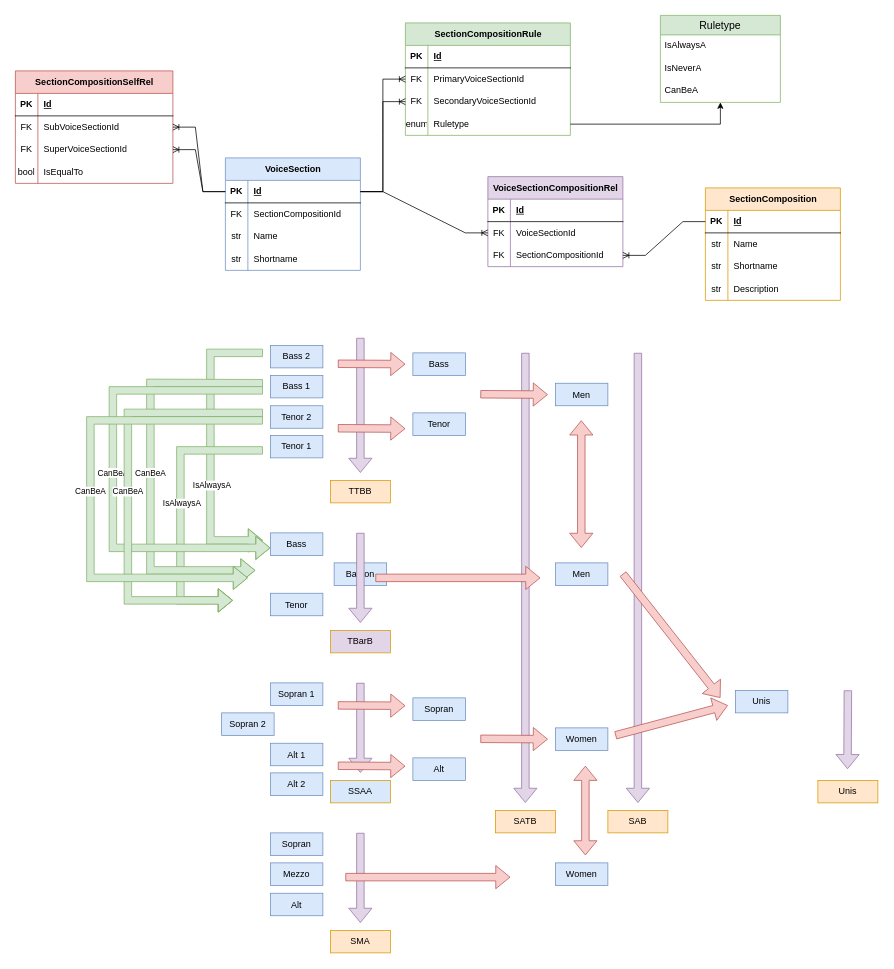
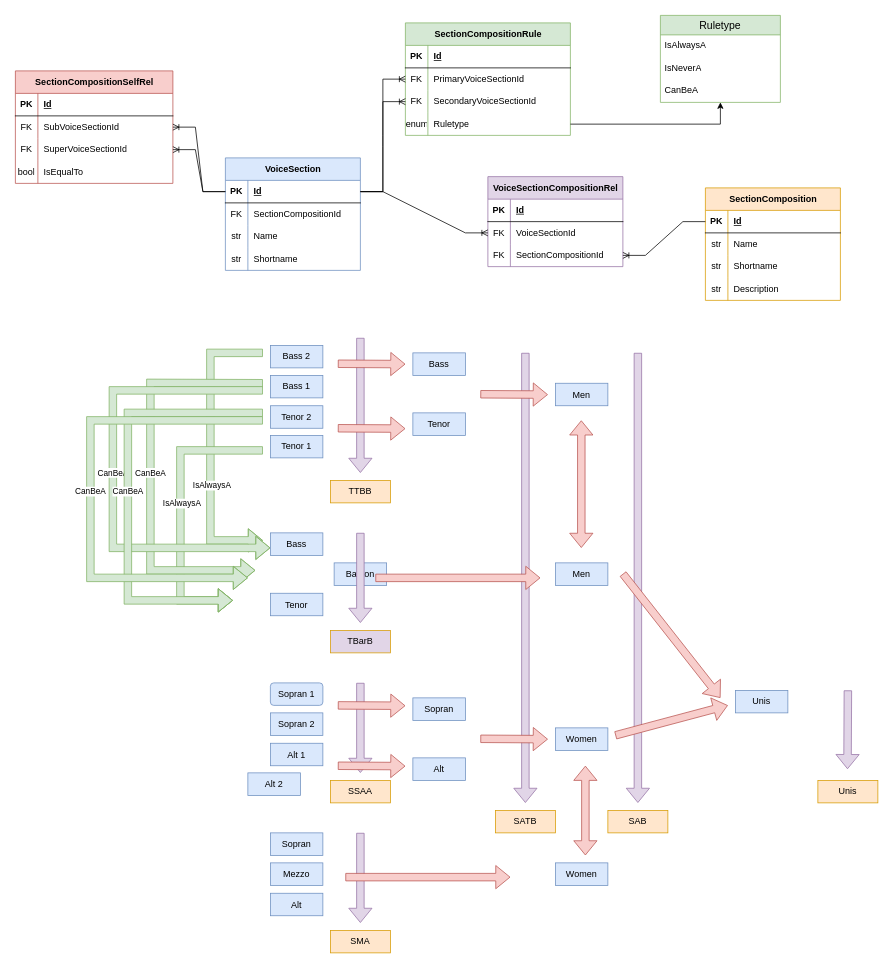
node "Sopran 1": shape rectangle -> rounded rectangle
node "Sopran 2": moved (248, 724) -> (297, 724)
node "Alt 2": moved (297, 784) -> (274, 784)
node "SSAA": fillcolor #dae8fc -> #ffe6cc
